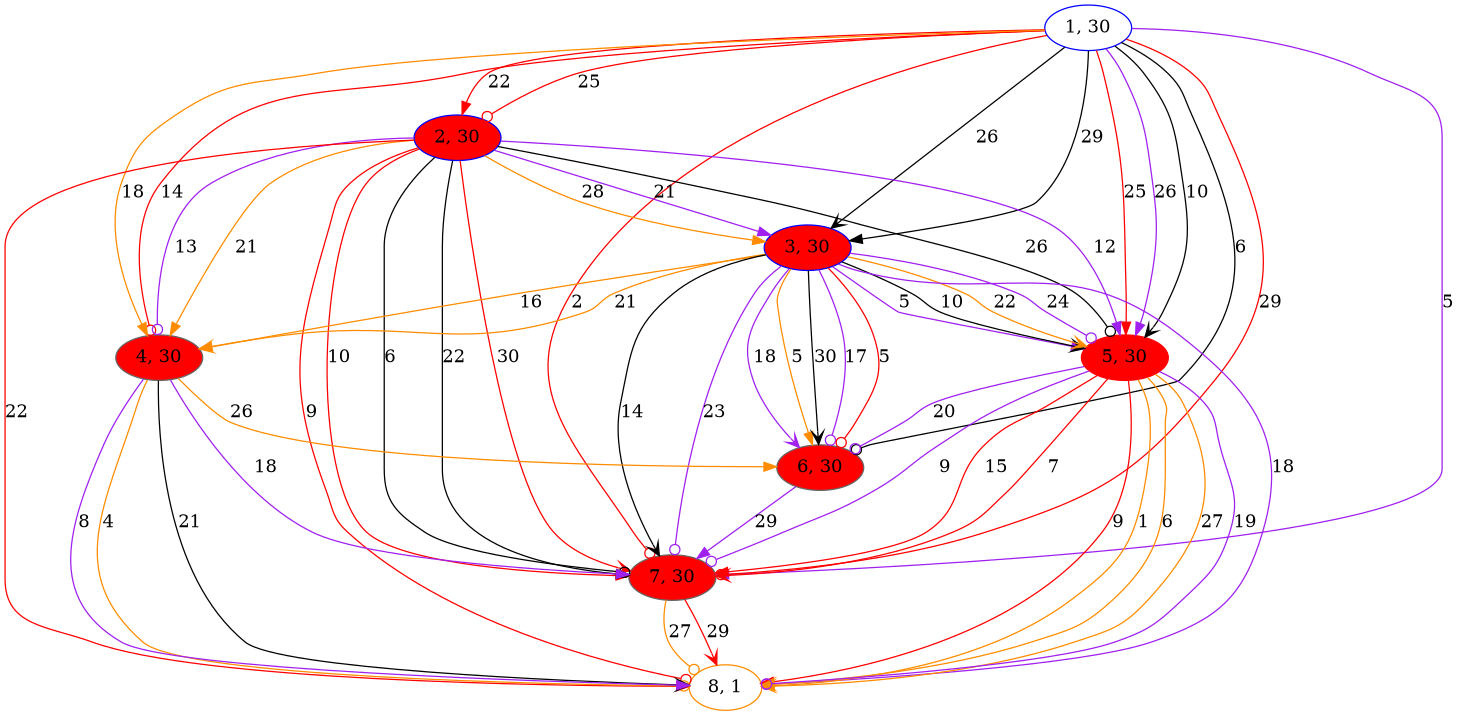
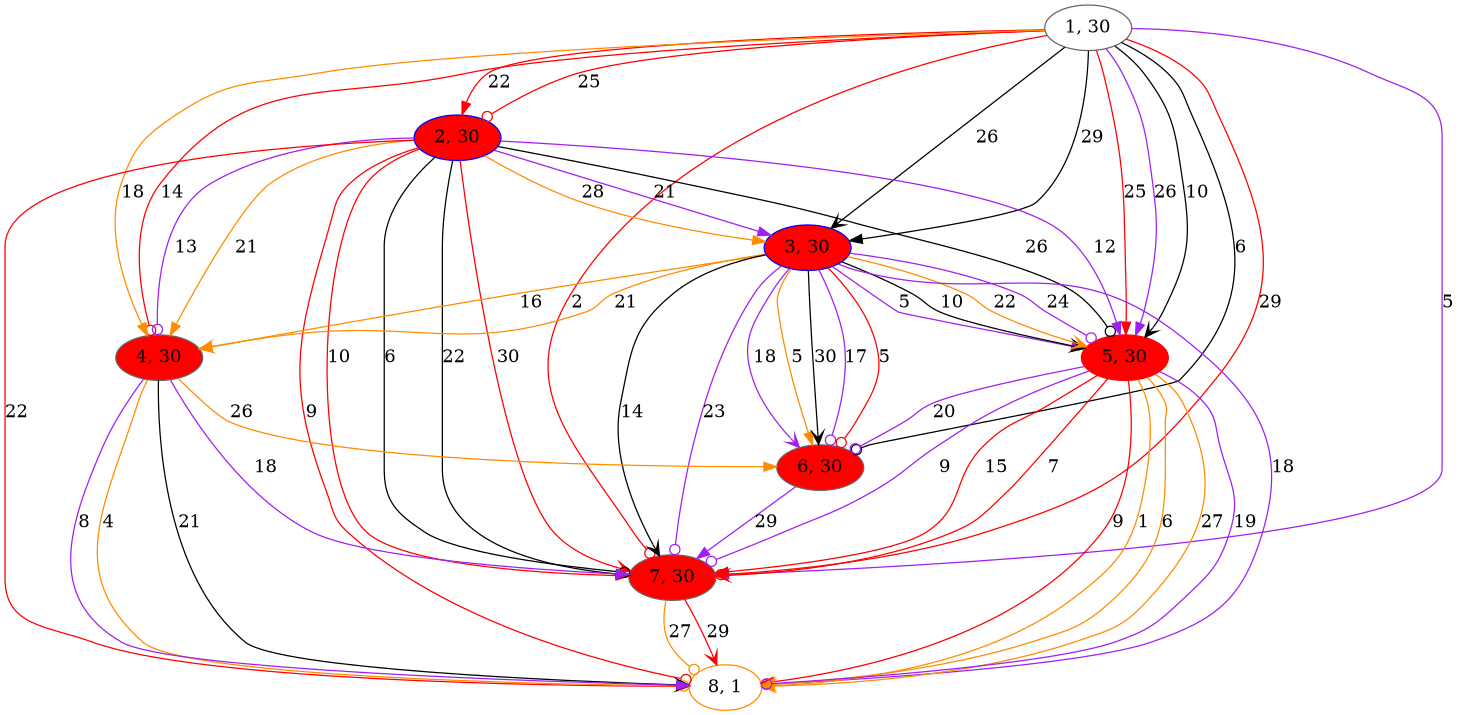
node "1, 30": color blue -> gray40
